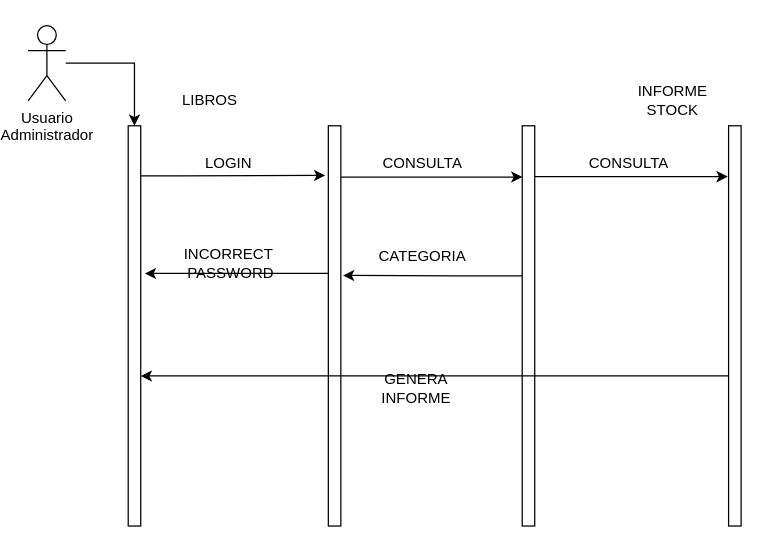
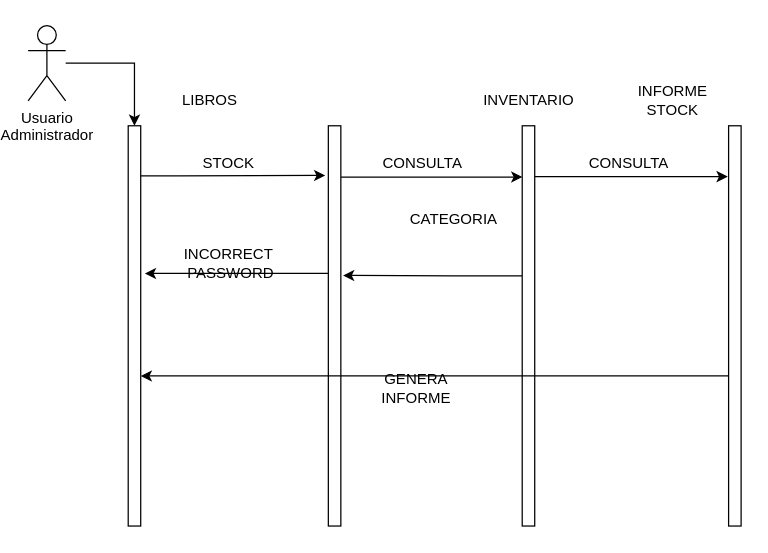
node "INVENTARIO": added
node "LOGIN": label "LOGIN" -> "STOCK"
node "CATEGORIA": moved (422, 257) -> (453, 219)
